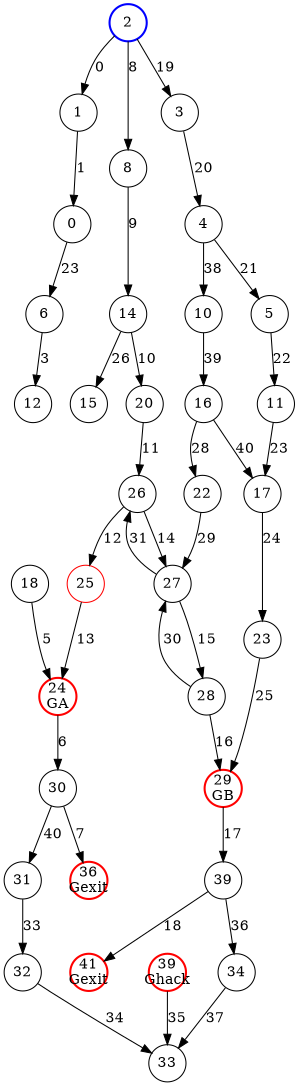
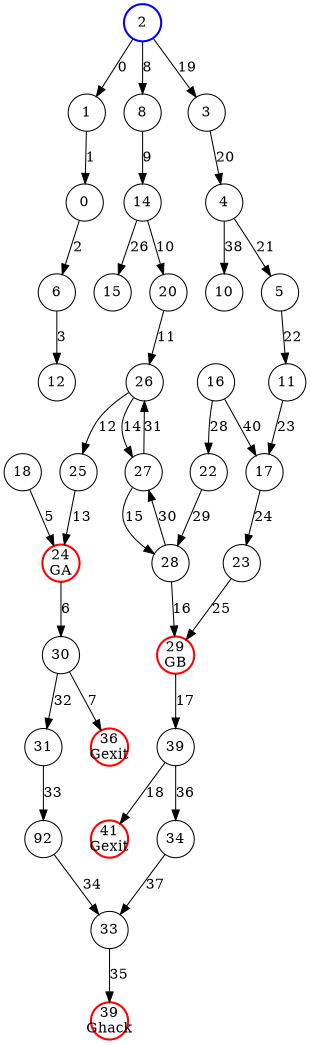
edge "0" -> "6": label "23" -> "2"
edge "10" -> "16": removed, label "39"
edge "22" -> "27": now "22" -> "28"
node "25": color red -> black
edge "30" -> "31": label "40" -> "32"
node "32": label "32" -> "92"
edge "39 Ghack" -> "33": reversed
